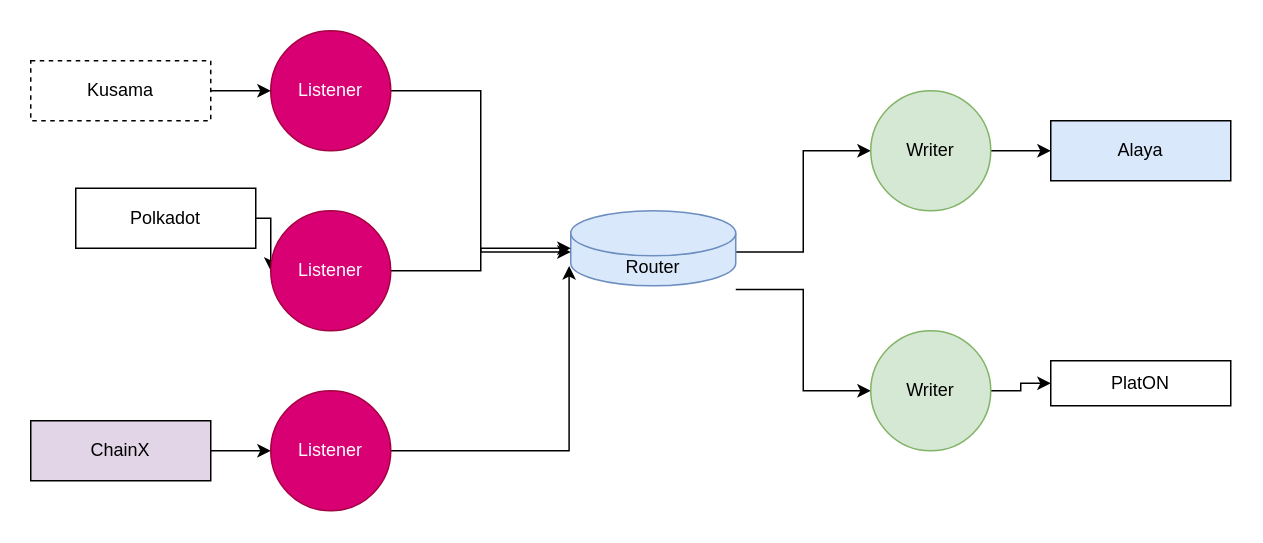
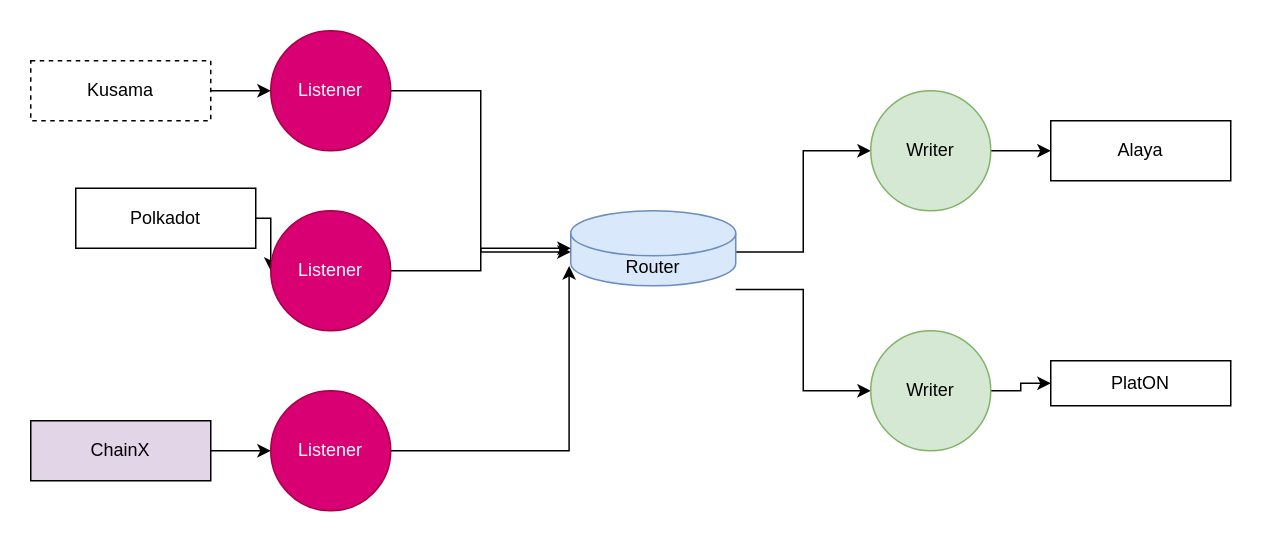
node "Alaya": fillcolor #dae8fc -> #ffffff
